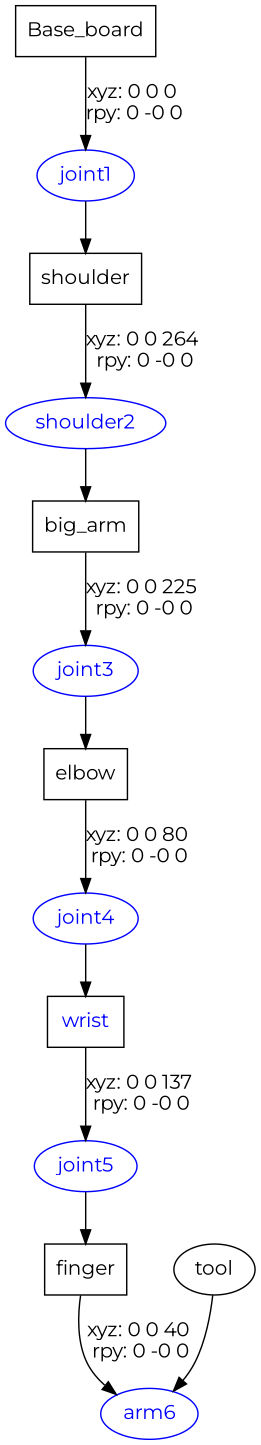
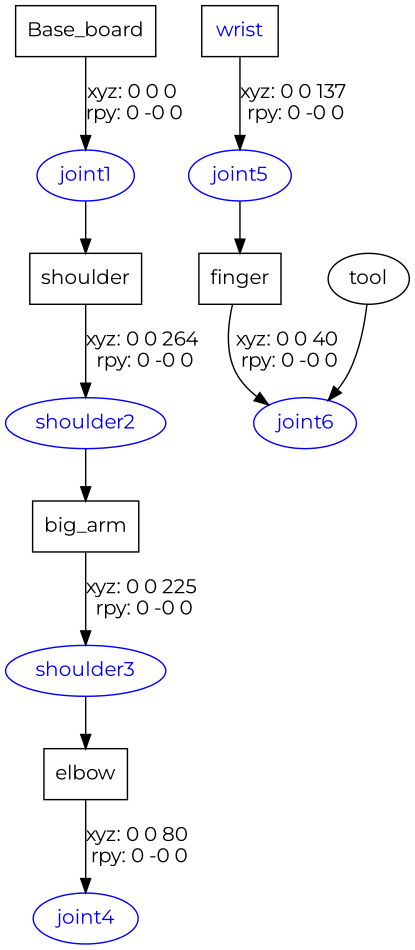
node "joint3": label "joint3" -> "shoulder3"
edge "joint4" -> "wrist": removed
node "arm6": label "arm6" -> "joint6"
